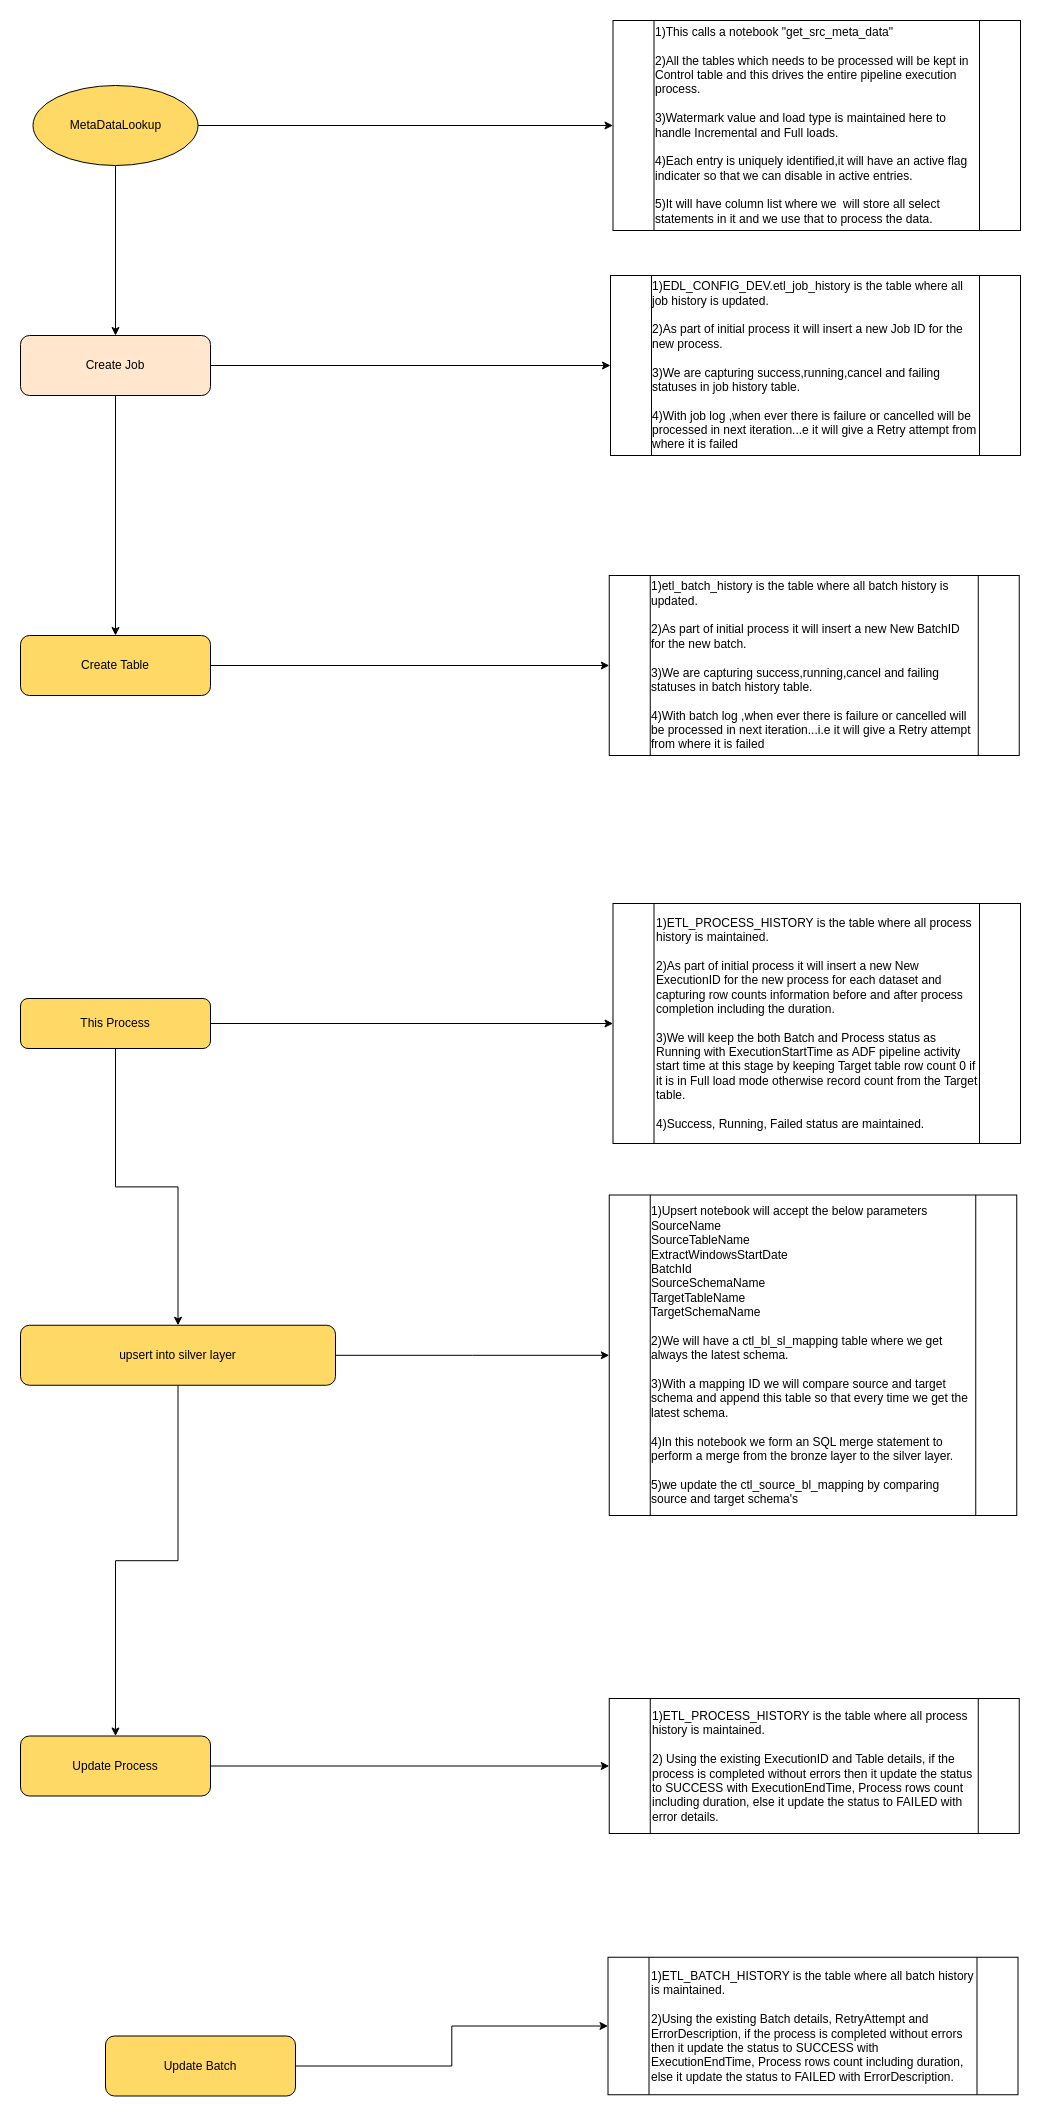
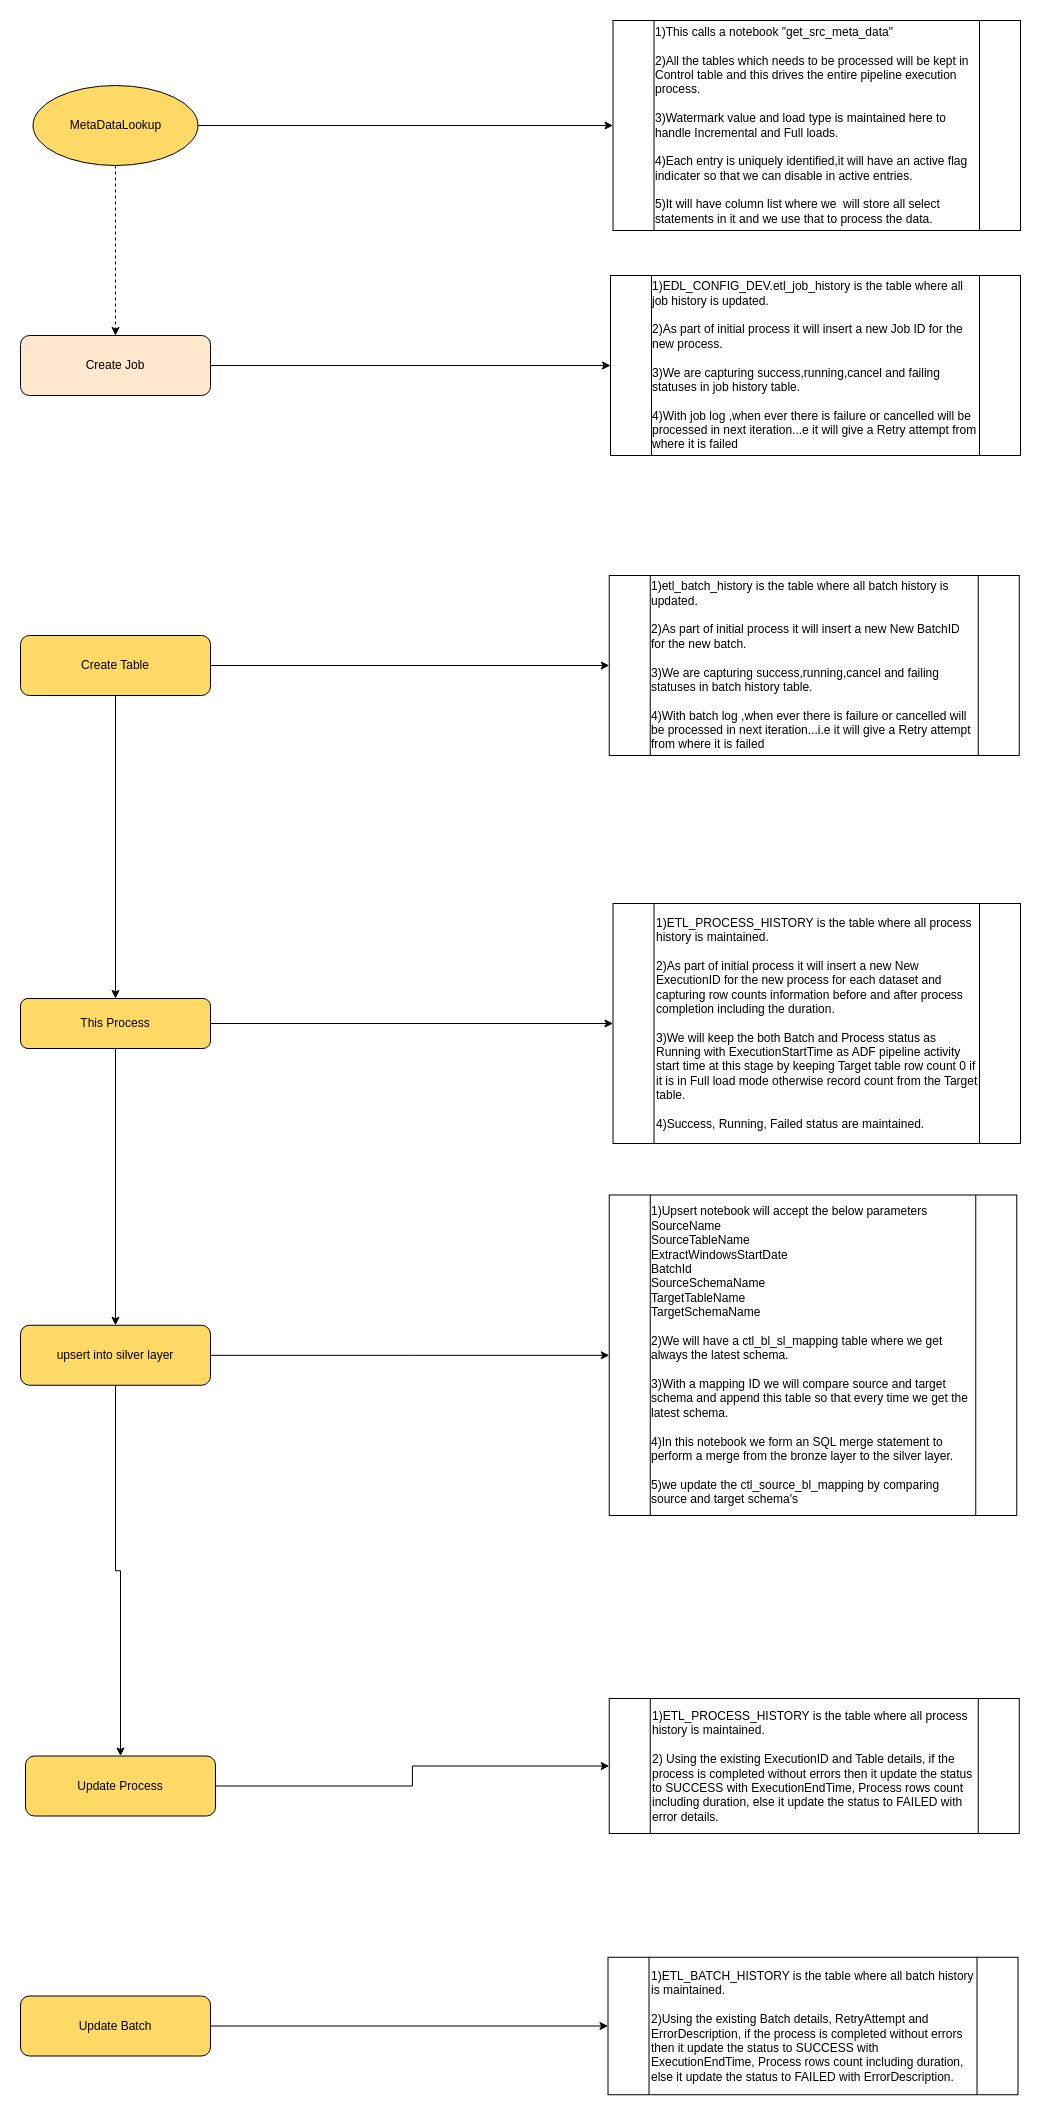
edge "MetaDataLookup" -> "Create Job": style solid -> dashed
edge "Create Job" -> "Create Table": removed
edge "Create Table" -> "This Process": added
node "upsert into silver layer": size 315x60 -> 190x60
node "Update Process": moved (116, 1766) -> (121, 1786)
node "Update Batch": moved (201, 2066) -> (116, 2026)
